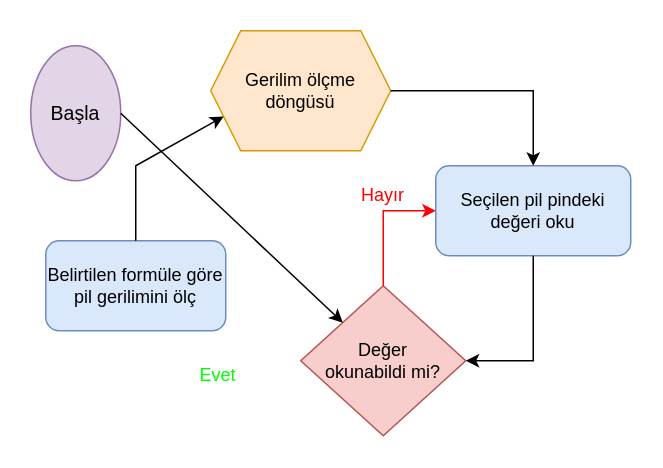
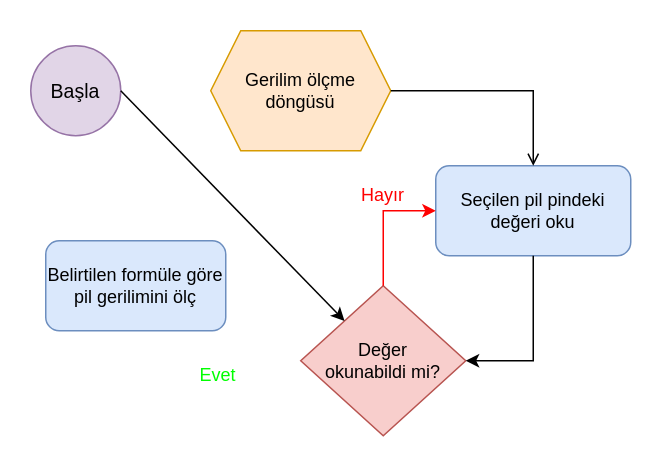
node "Başla": size 90x135 -> 90x90
edge "Gerilim ölçme döngüsü" -> "Seçilen pil pindeki değeri oku": arrowhead classic -> open
edge "Belirtilen formüle göre pil gerilimini ölç" -> "Gerilim ölçme döngüsü": removed
